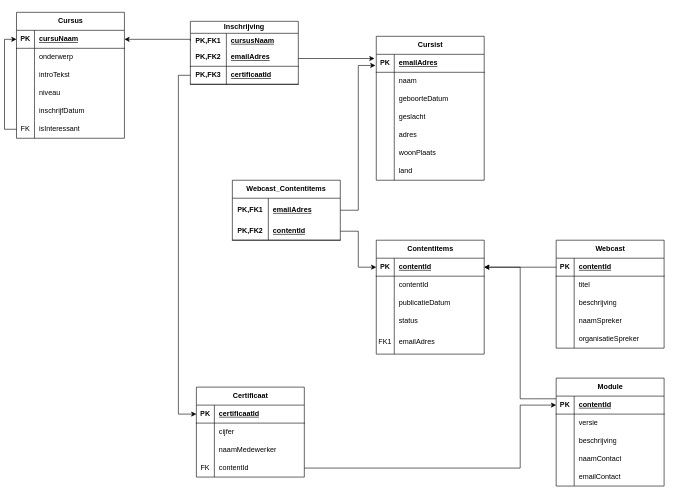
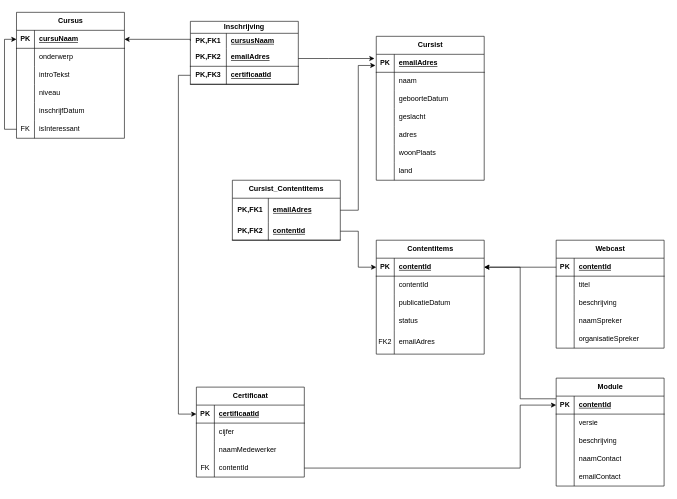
node "Webcast_Contentitems": label "Webcast_Contentitems" -> "Cursist_Contentitems"
node "FK1": label "FK1" -> "FK2"
